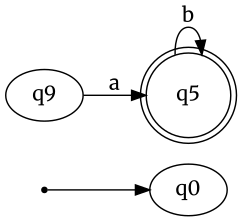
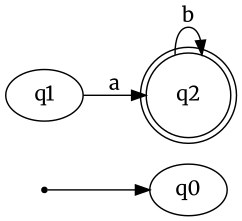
node "q9": label "q9" -> "q1"
node "q5": label "q5" -> "q2"
